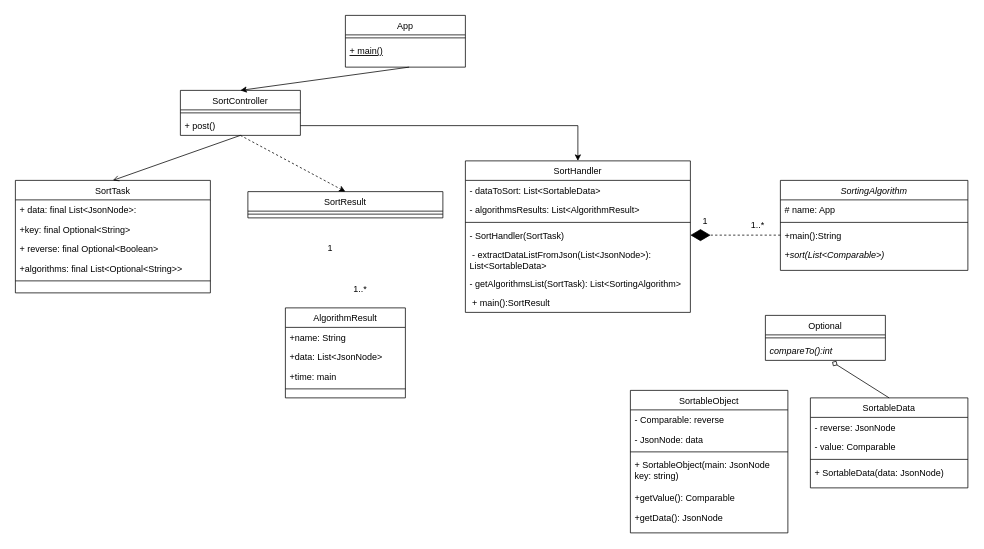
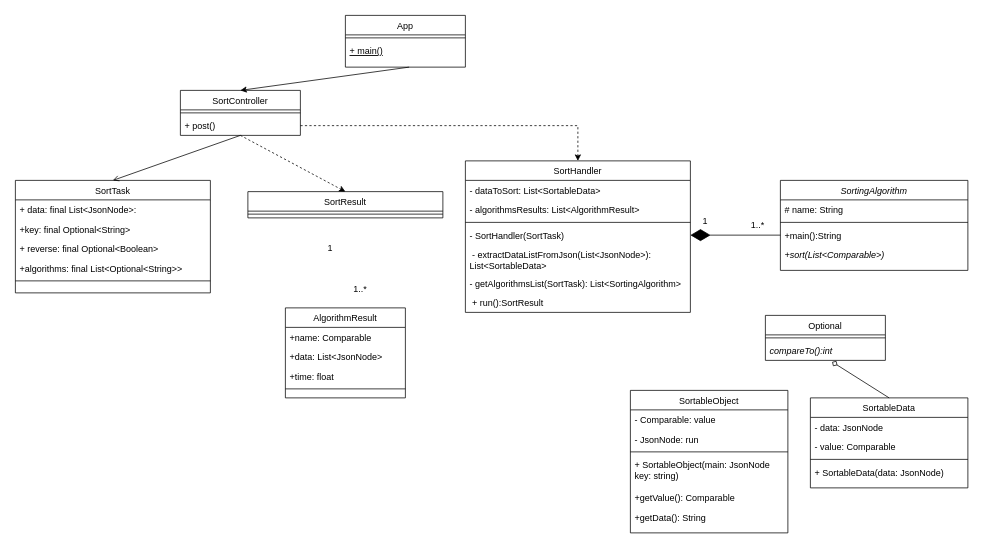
edge "+ post()" -> "SortHandler": style solid -> dashed
node "# name: App": label "# name: App" -> "# name: String"
edge "+main():String" -> "- SortHandler(SortTask)": style dashed -> solid
node "+ main():SortResult": label "+ main():SortResult" -> "+ run():SortResult"
node "+name: String": label "+name: String" -> "+name: Comparable"
node "+time: main": label "+time: main" -> "+time: float"
node "- Comparable: reverse": label "- Comparable: reverse" -> "- Comparable: value"
node "- reverse: JsonNode": label "- reverse: JsonNode" -> "- data: JsonNode"
node "- JsonNode: data": label "- JsonNode: data" -> "- JsonNode: run"
node "+getData(): JsonNode": label "+getData(): JsonNode" -> "+getData(): String"
